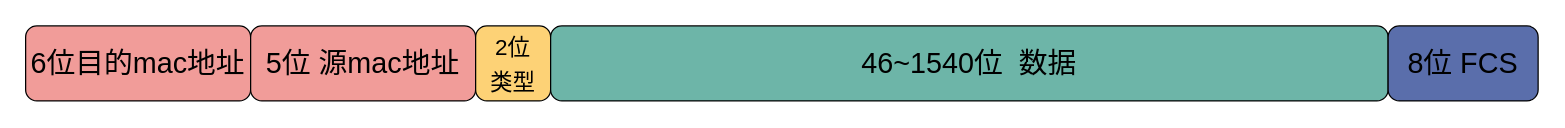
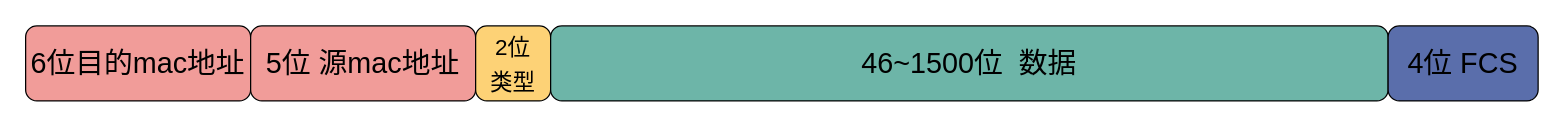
node "46~1540位 数据": label "46~1540位 数据" -> "46~1500位 数据"
node "8位 FCS": label "8位 FCS" -> "4位 FCS"
